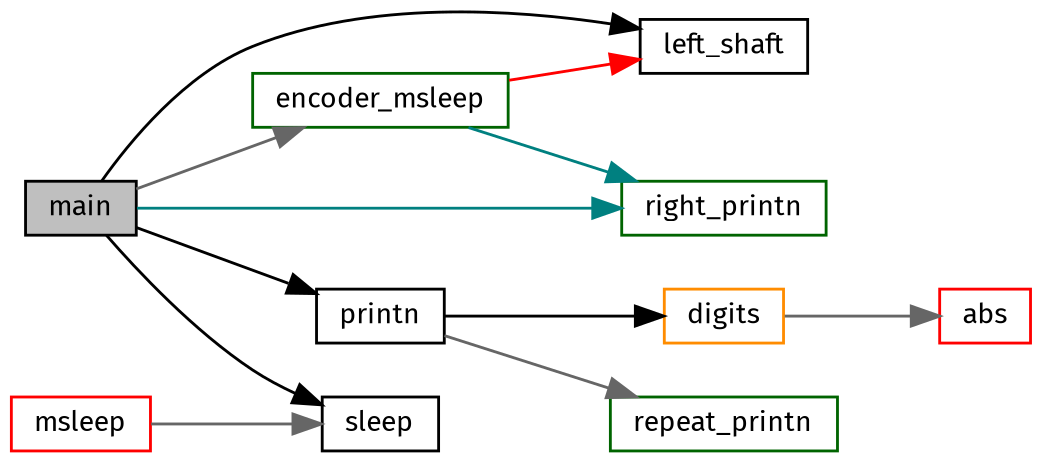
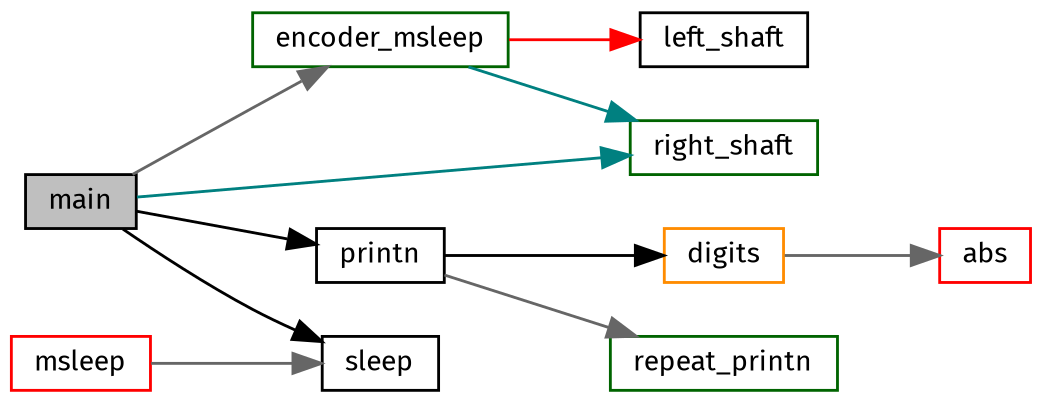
edge "main" -> "left_shaft": removed
node "right_printn": label "right_printn" -> "right_shaft"
